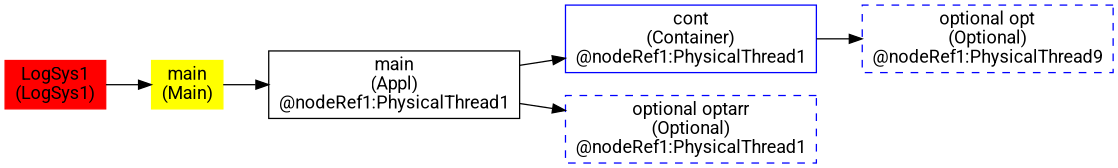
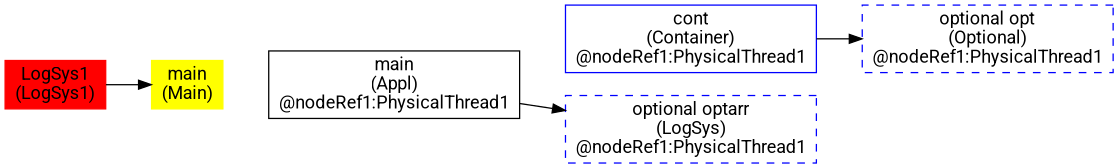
node "optional opt (Optional) @nodeRef1:PhysicalThread9": label "optional opt (Optional) @nodeRef1:PhysicalThread9" -> "optional opt (Optional) @nodeRef1:PhysicalThread1"
edge "main (Appl) @nodeRef1:PhysicalThread1" -> "cont (Container) @nodeRef1:PhysicalThread1": removed
edge "main (Main)" -> "main (Appl) @nodeRef1:PhysicalThread1": removed
node "optional optarr (Optional) @nodeRef1:PhysicalThread1": label "optional optarr (Optional) @nodeRef1:PhysicalThread1" -> "optional optarr (LogSys) @nodeRef1:PhysicalThread1"
